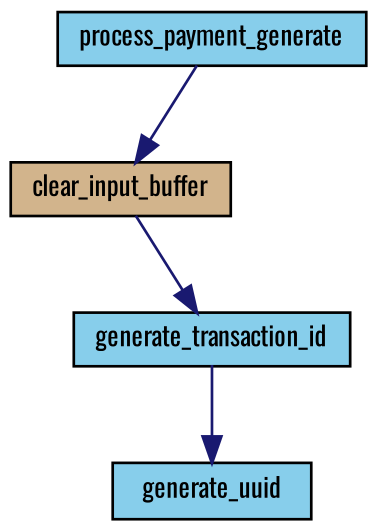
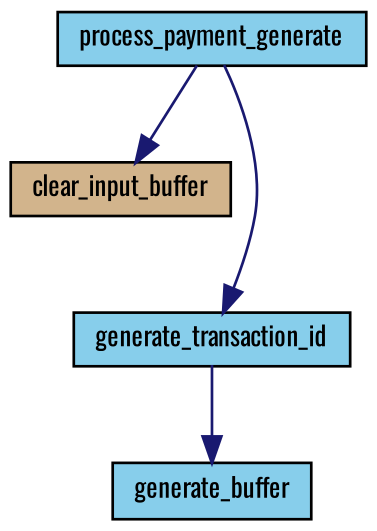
edge "clear_input_buffer" -> "generate_transaction_id": now "process_payment_generate" -> "generate_transaction_id"
node "generate_uuid": label "generate_uuid" -> "generate_buffer"
